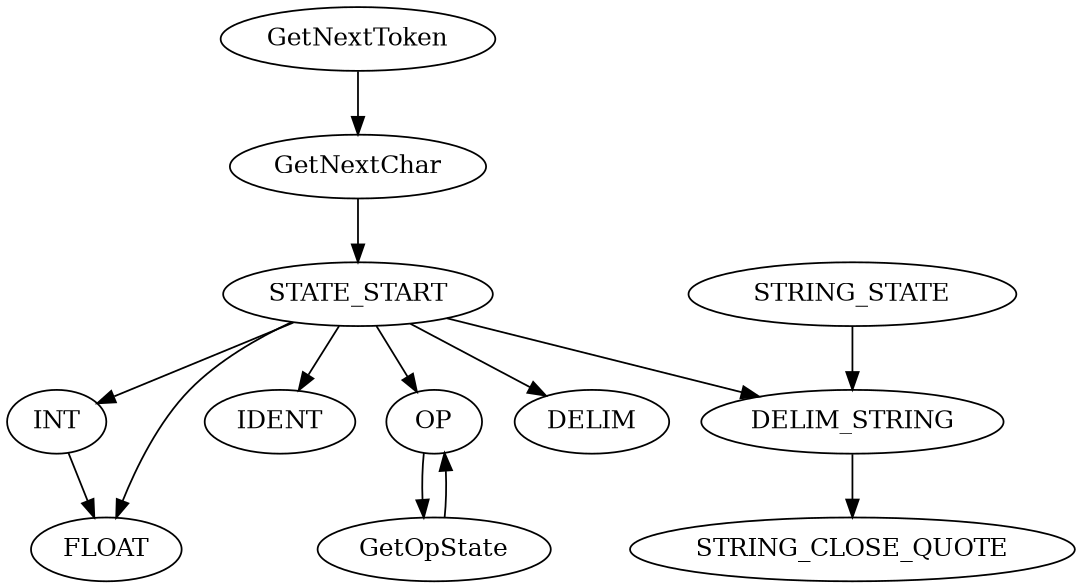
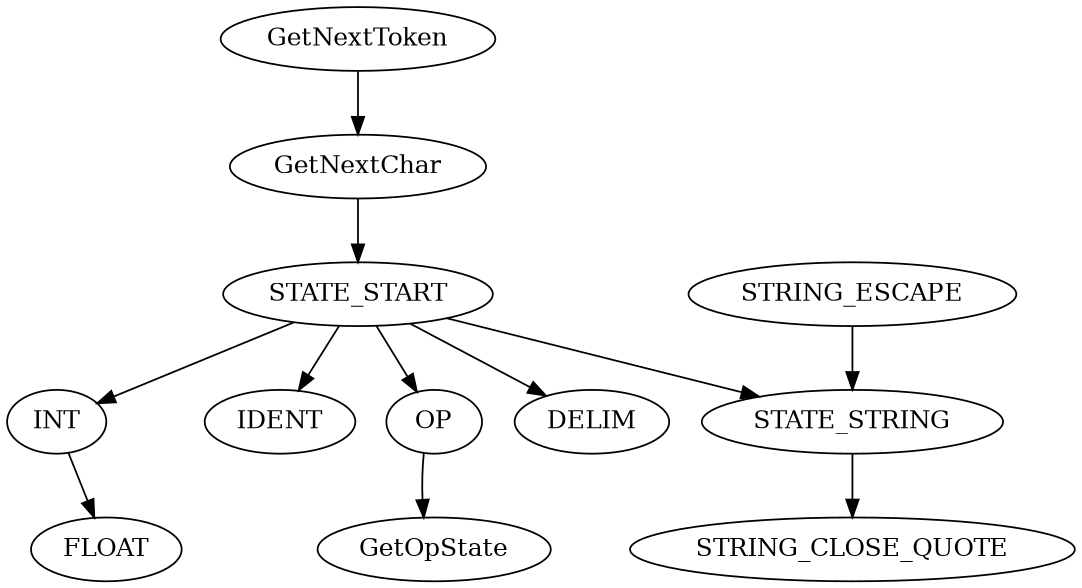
node "STRING_STATE": label "STRING_STATE" -> "STRING_ESCAPE"
edge "STATE_START" -> "FLOAT": removed
node "DELIM_STRING": label "DELIM_STRING" -> "STATE_STRING"
edge "GetOpState" -> "OP": removed
